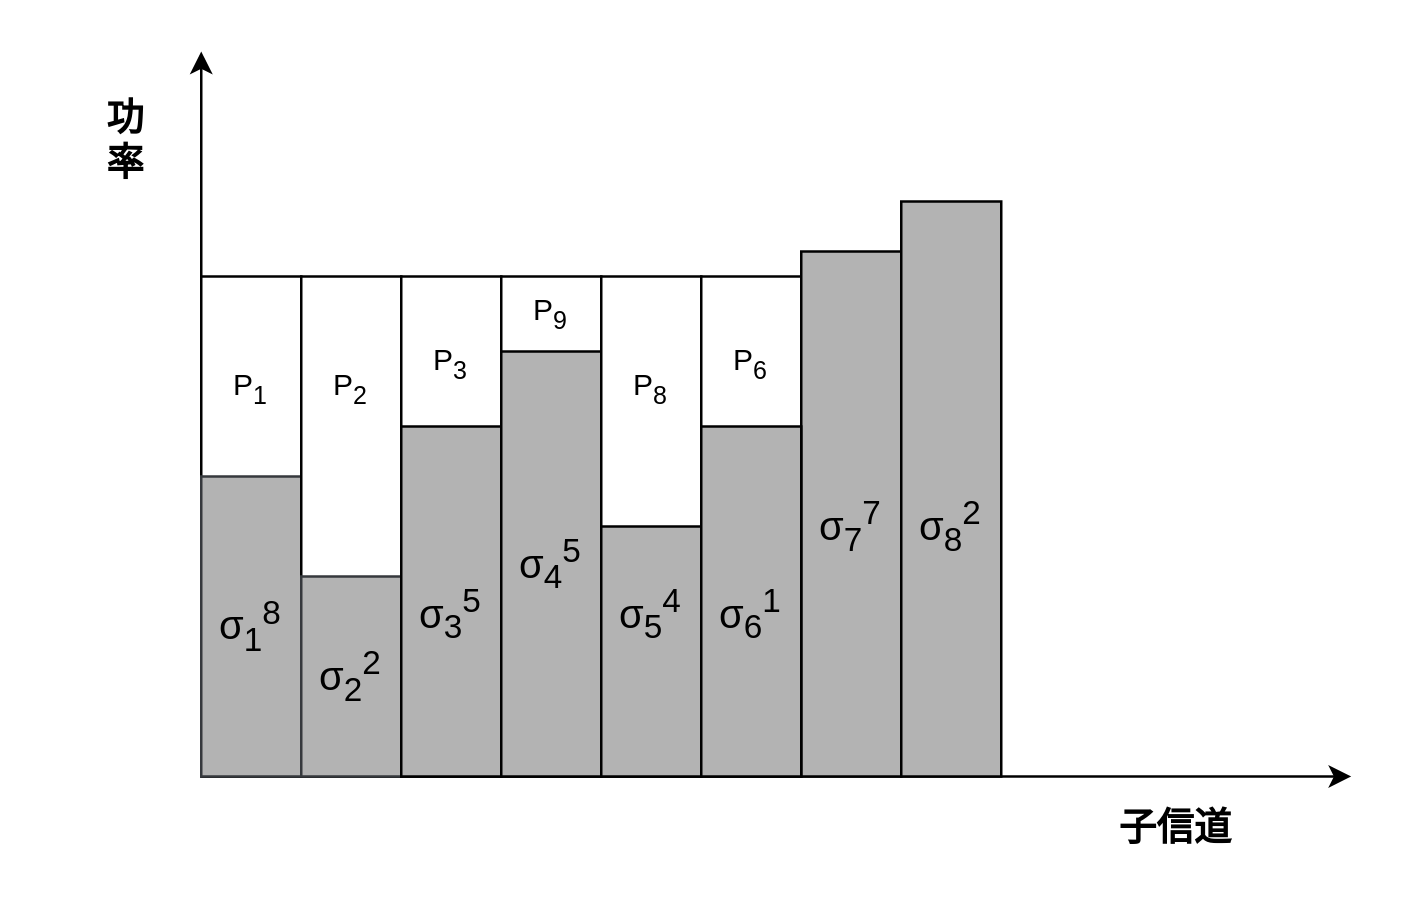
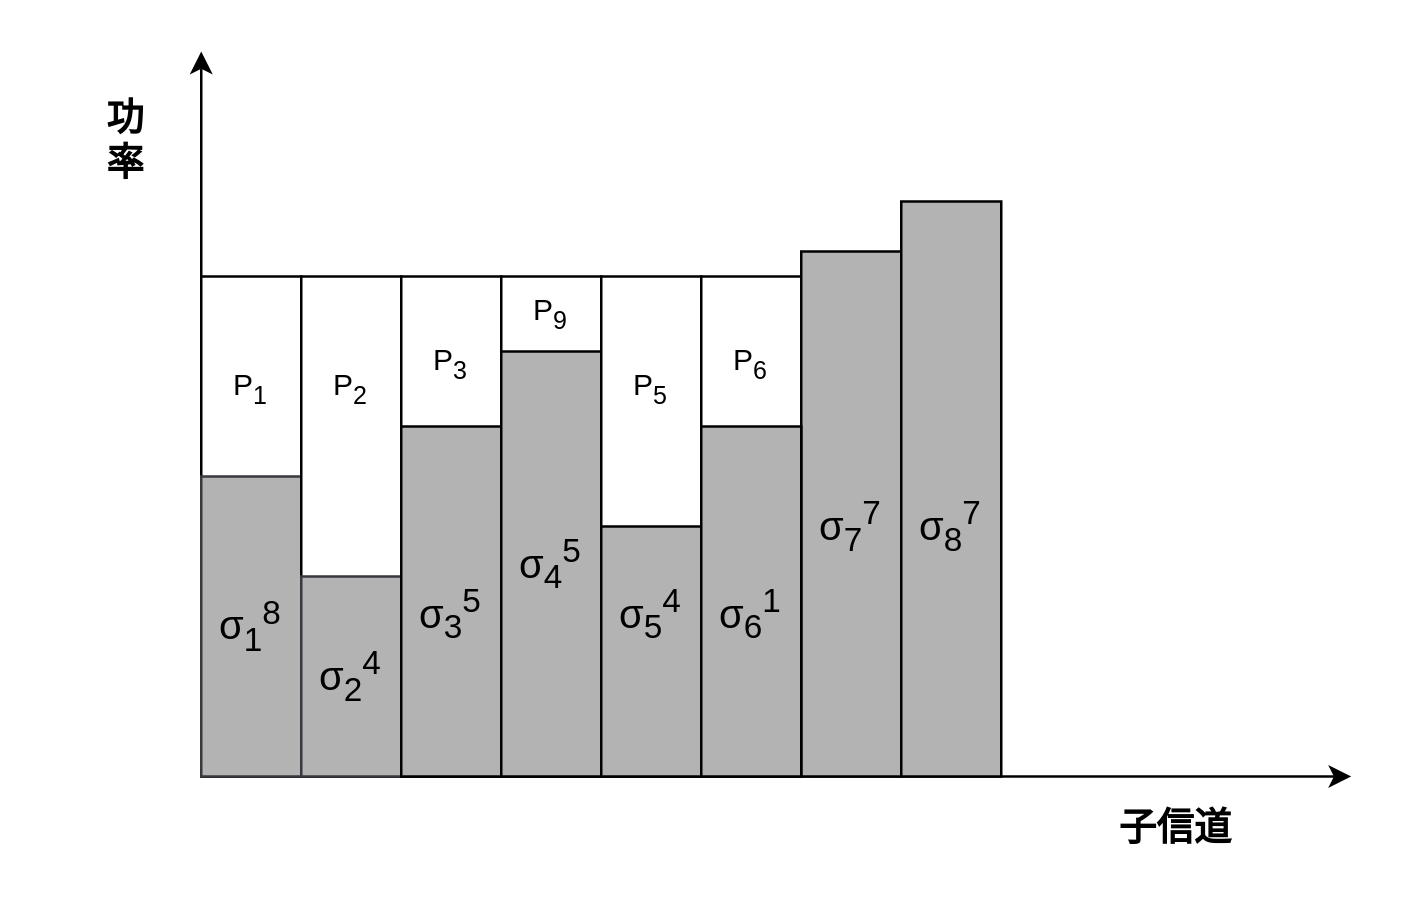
node "P8": label "P8" -> "P5"
node "σ82": label "σ82" -> "σ87"
node "σ22": label "σ22" -> "σ24"
